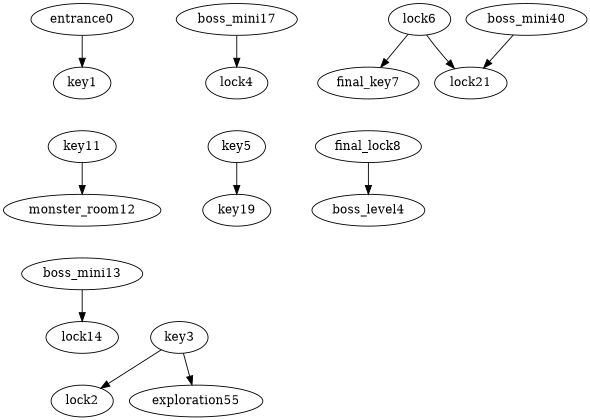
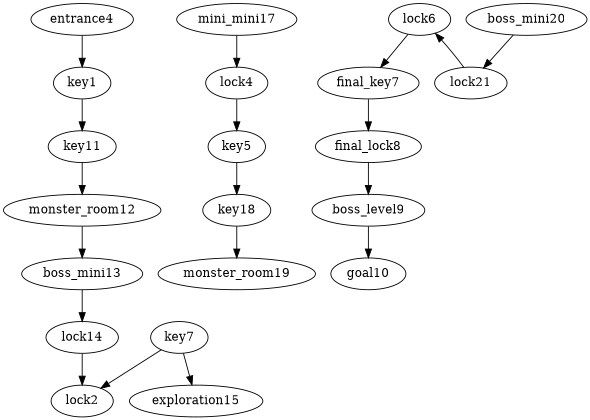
node "entrance0": label "entrance0" -> "entrance4"
node "boss_mini17": label "boss_mini17" -> "mini_mini17"
node "boss_mini40": label "boss_mini40" -> "boss_mini20"
edge "lock6" -> "lock21": reversed
edge "key1" -> "key11": added
edge "lock4" -> "key5": added
edge "final_key7" -> "final_lock8": added
node "key19": label "key19" -> "key18"
node "boss_level4": label "boss_level4" -> "boss_level9"
edge "monster_room12" -> "boss_mini13": added
node "monster_room19": added
node "goal10": added
node "key3": label "key3" -> "key7"
edge "lock14" -> "lock2": added
node "exploration55": label "exploration55" -> "exploration15"
